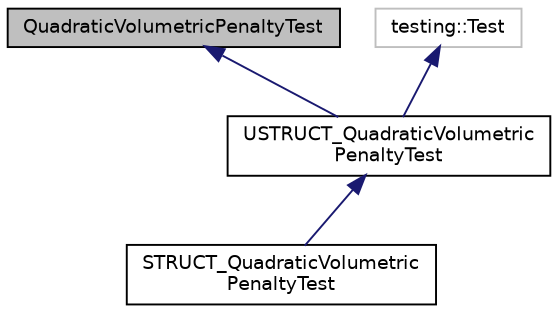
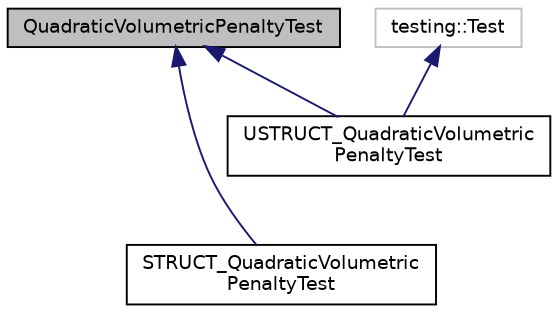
edge "STRUCT_QuadraticVolumetric PenaltyTest" -> "USTRUCT_QuadraticVolumetric PenaltyTest": now "STRUCT_QuadraticVolumetric PenaltyTest" -> "QuadraticVolumetricPenaltyTest"
